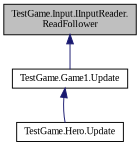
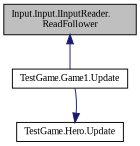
node "TestGame.Input.IInputReader. ReadFollower": label "TestGame.Input.IInputReader. ReadFollower" -> "Input.Input.IInputReader. ReadFollower"
edge "TestGame.Hero.Update" -> "TestGame.Game1.Update": reversed
